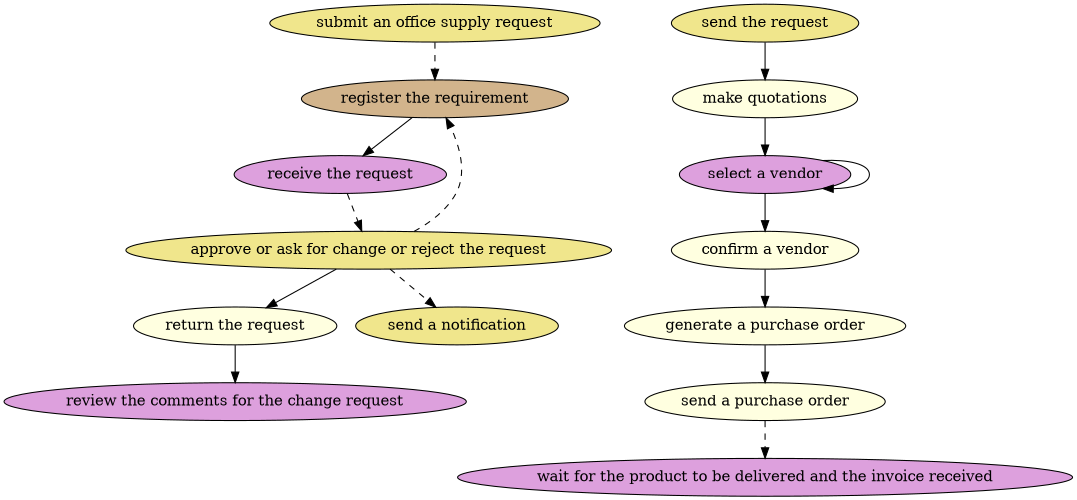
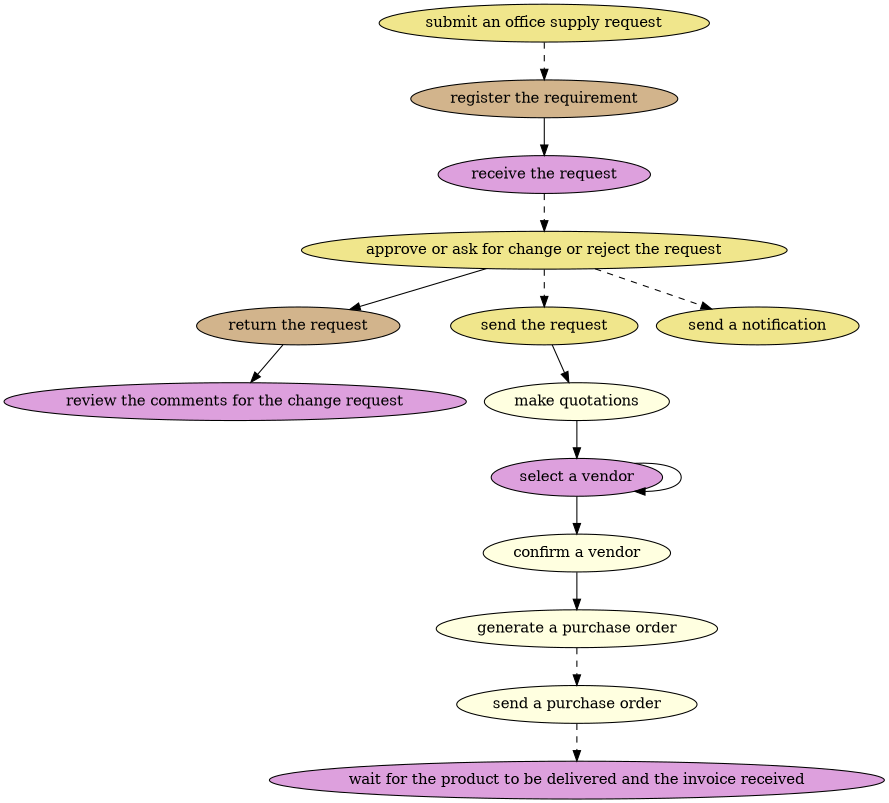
edge "approve or ask for change or reject the request" -> "register the requirement": now "approve or ask for change or reject the request" -> "send the request"
node "return the request": fillcolor lightyellow -> tan
edge "generate a purchase order" -> "send a purchase order": style solid -> dashed
